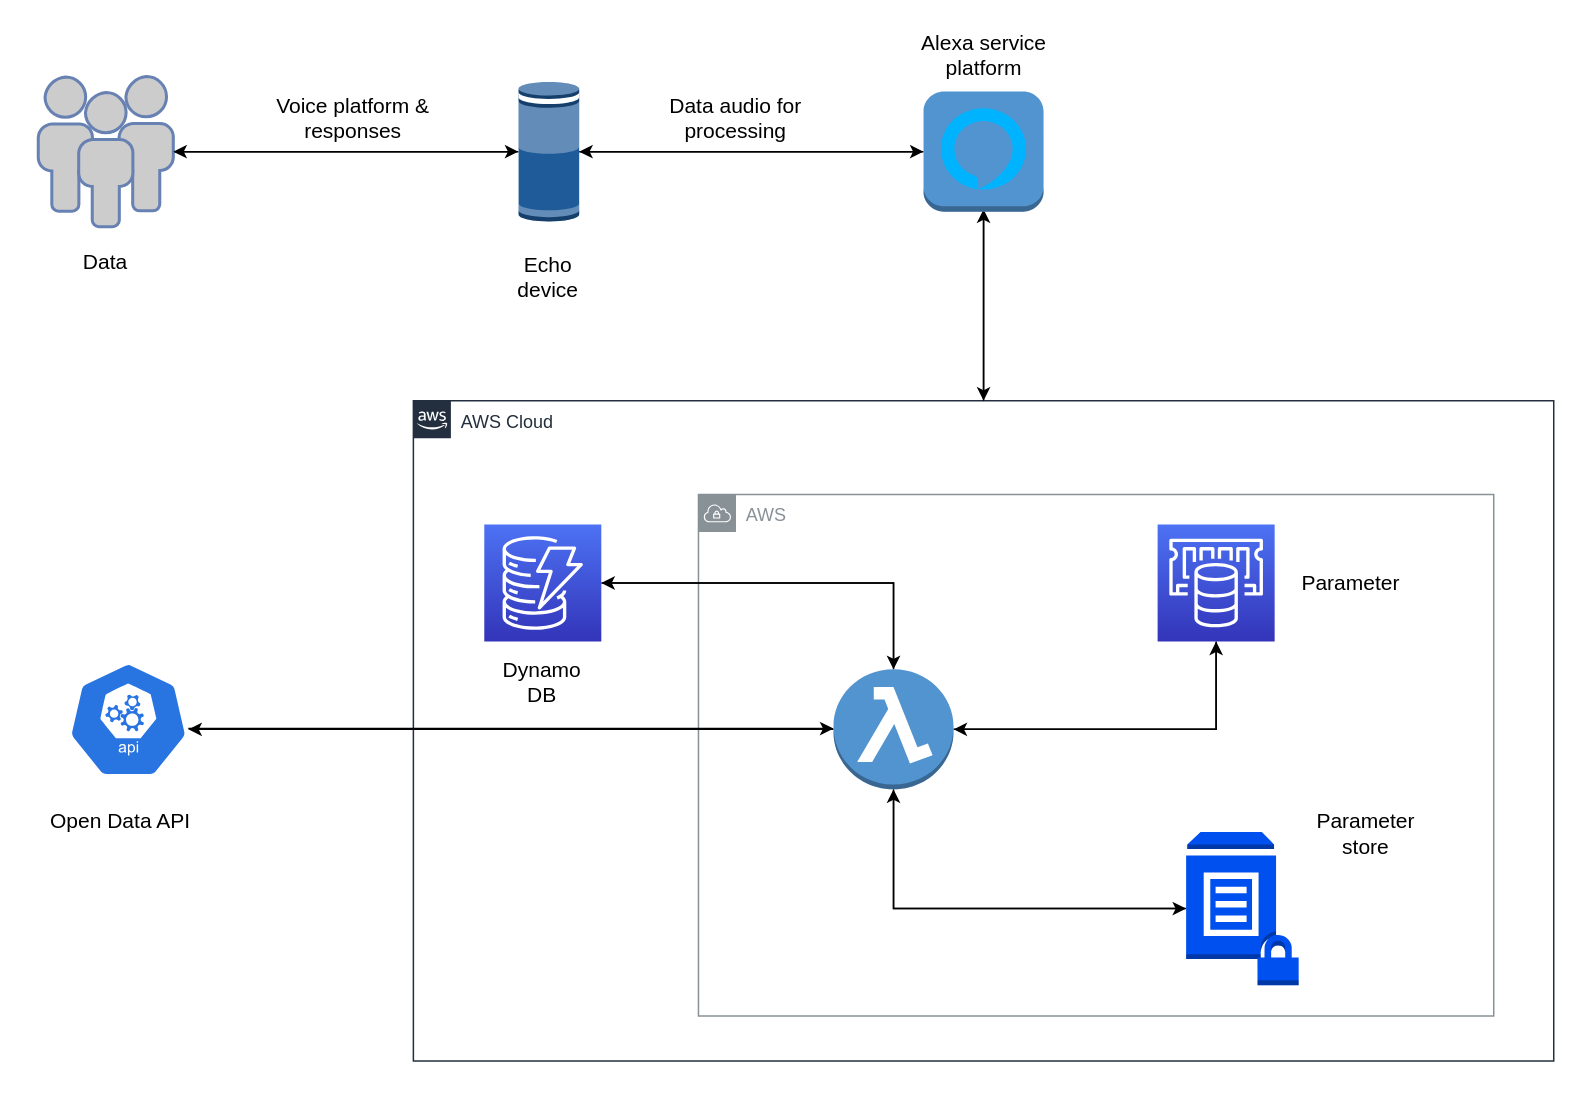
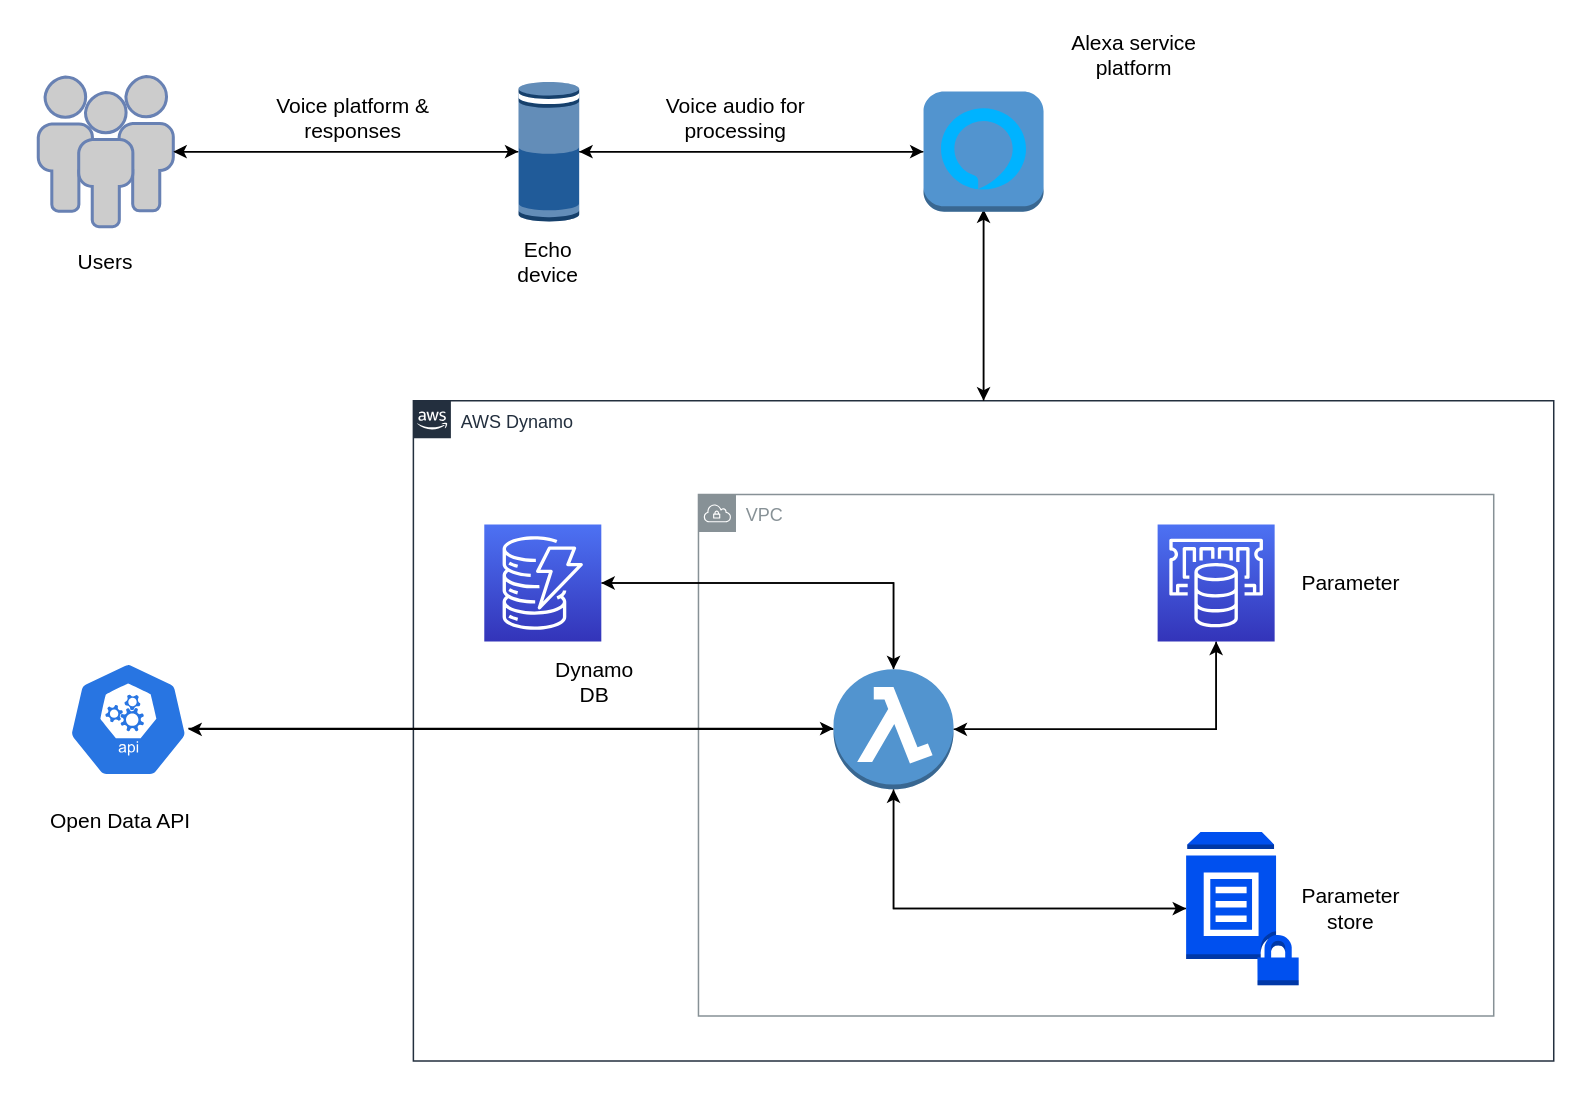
node "Alexa service platform": moved (983, 54) -> (1133, 54)
node "Data audio for processing": label "Data audio for processing" -> "Voice audio for processing"
node "Data": label "Data" -> "Users"
node "Echo device": moved (549, 277) -> (549, 262)
node "AWS Cloud": label "AWS Cloud" -> "AWS Dynamo"
node "AWS": label "AWS" -> "VPC"
node "Dynamo DB": moved (543, 682) -> (595, 682)
node "Parameter store": moved (1366, 833) -> (1351, 908)
